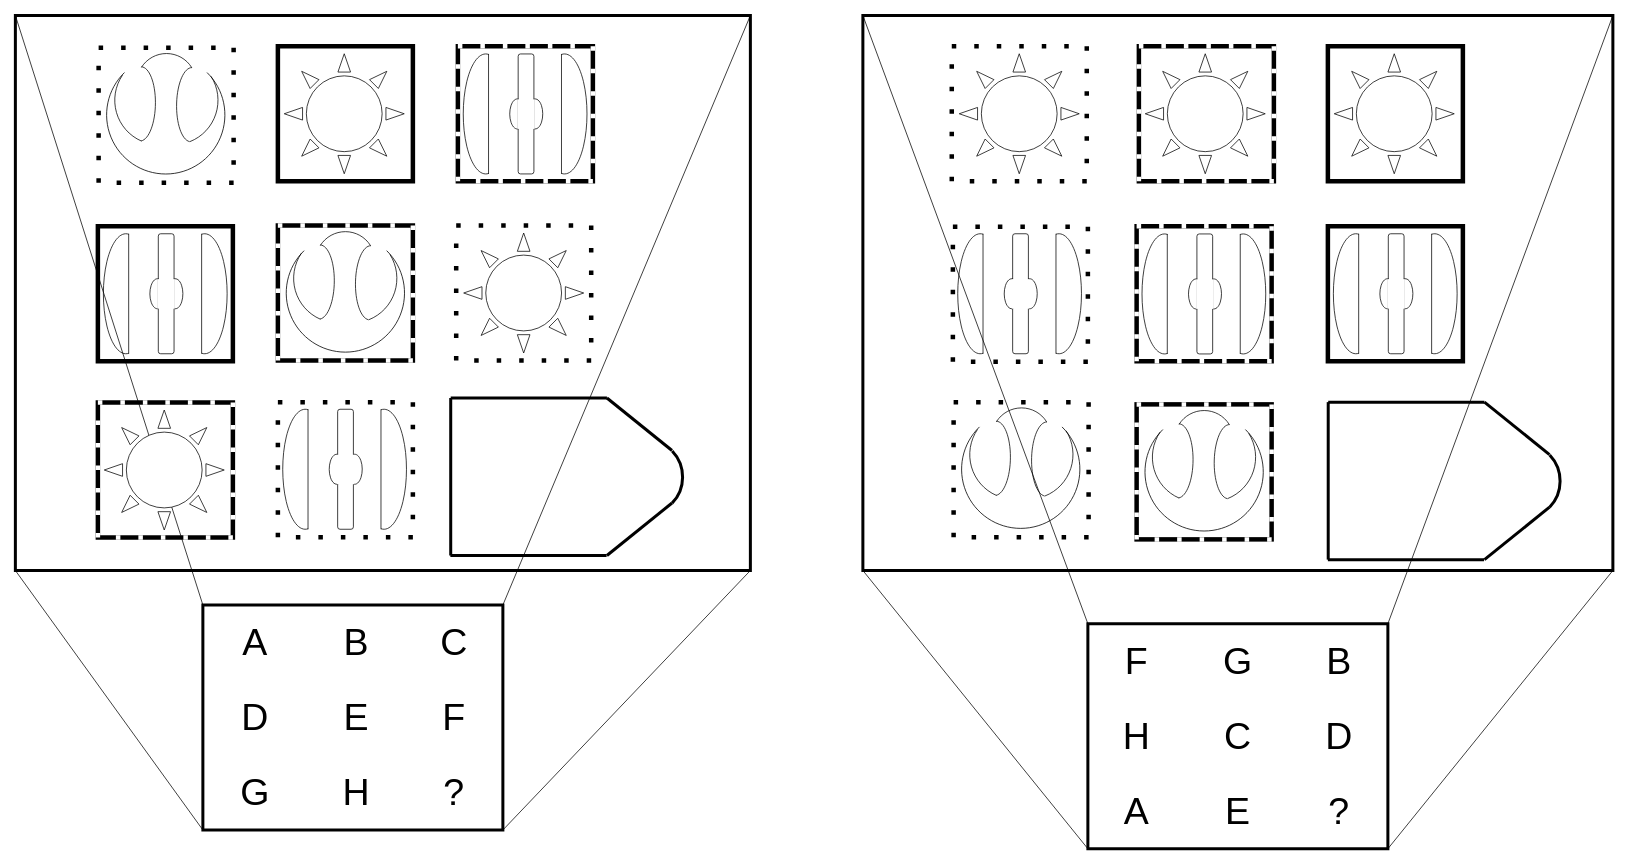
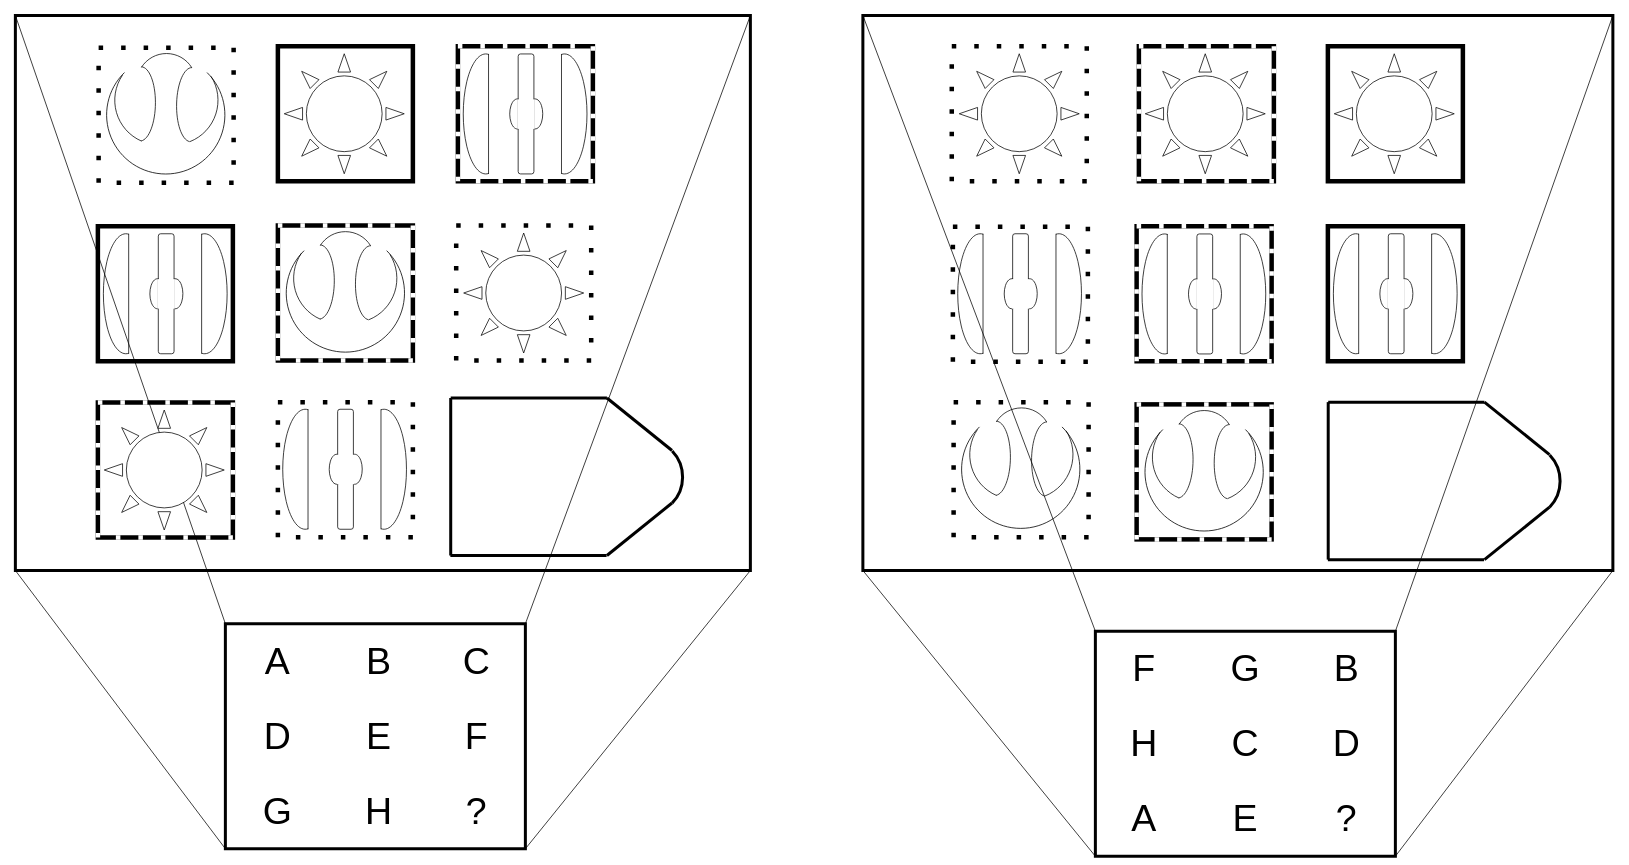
node "A B C D E F G H ?": moved (353, 717) -> (375, 736)
node "F G B H C D A E ?": moved (1238, 736) -> (1245, 744)
